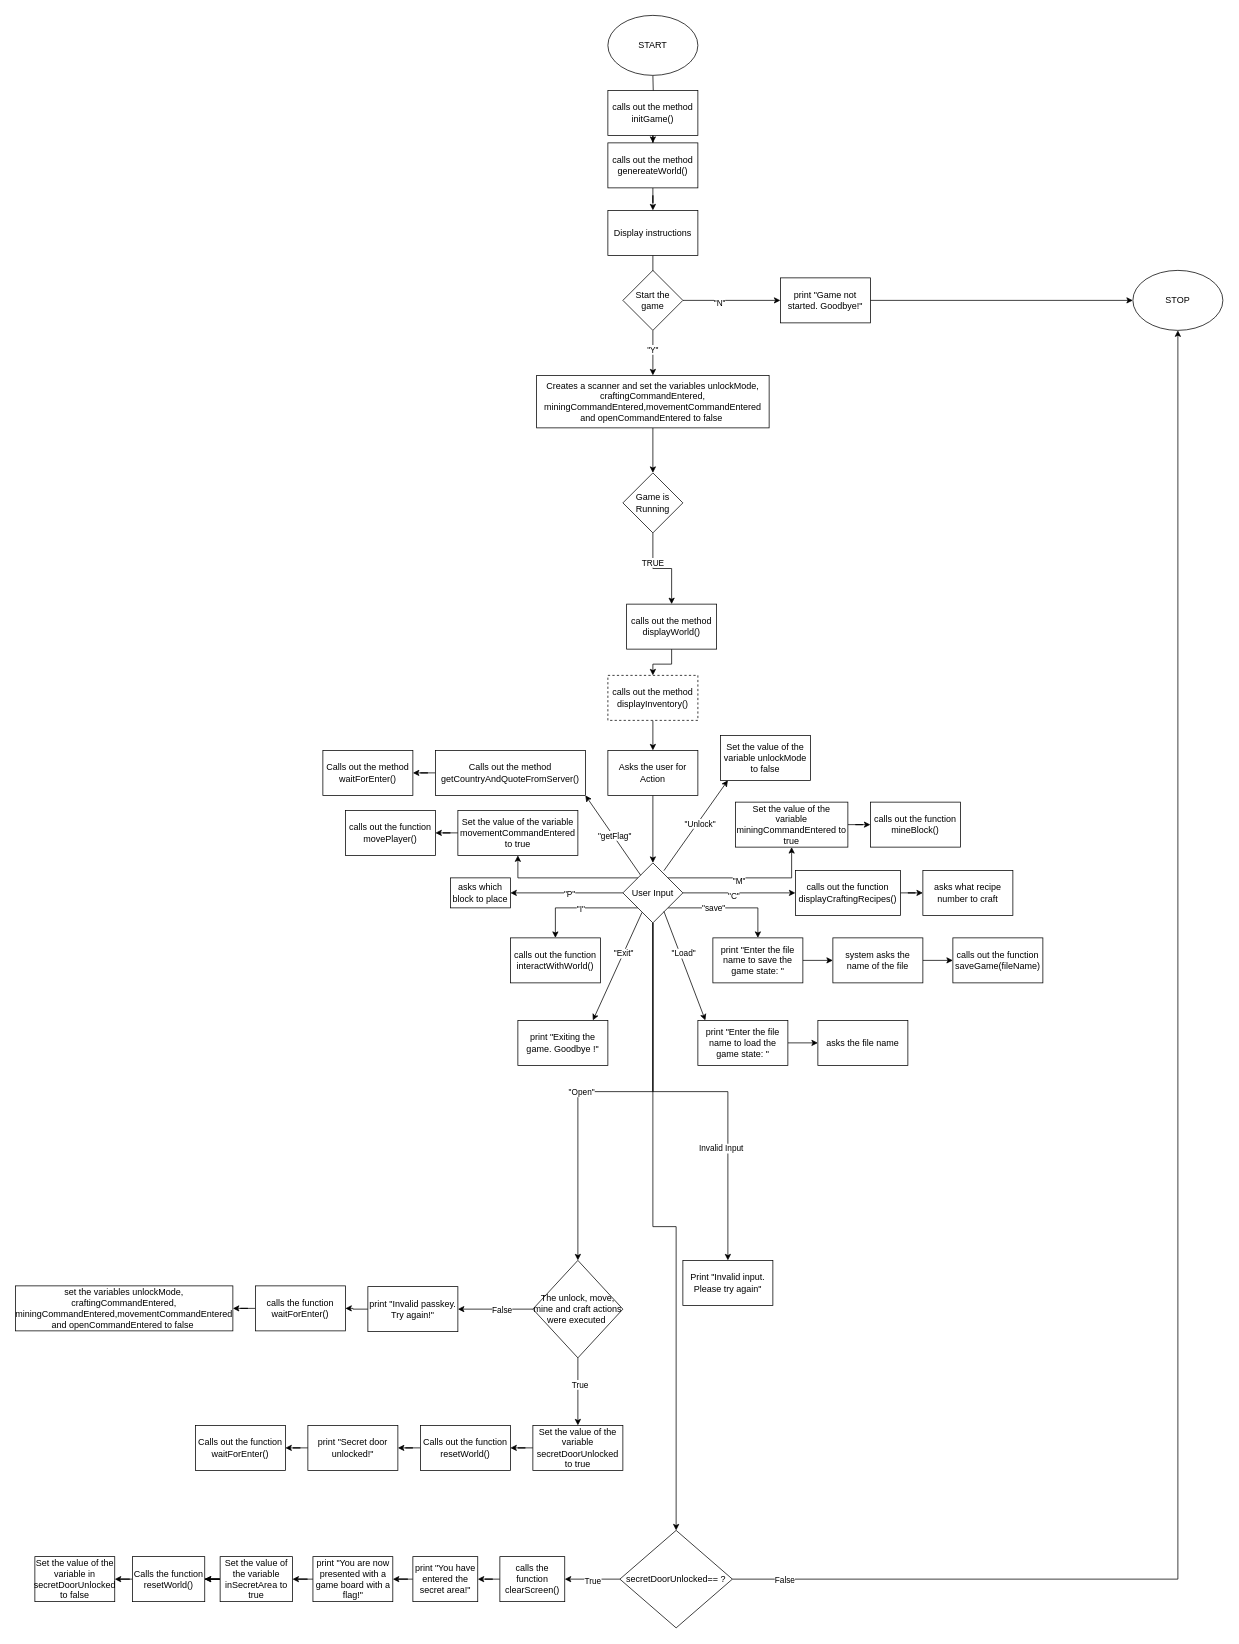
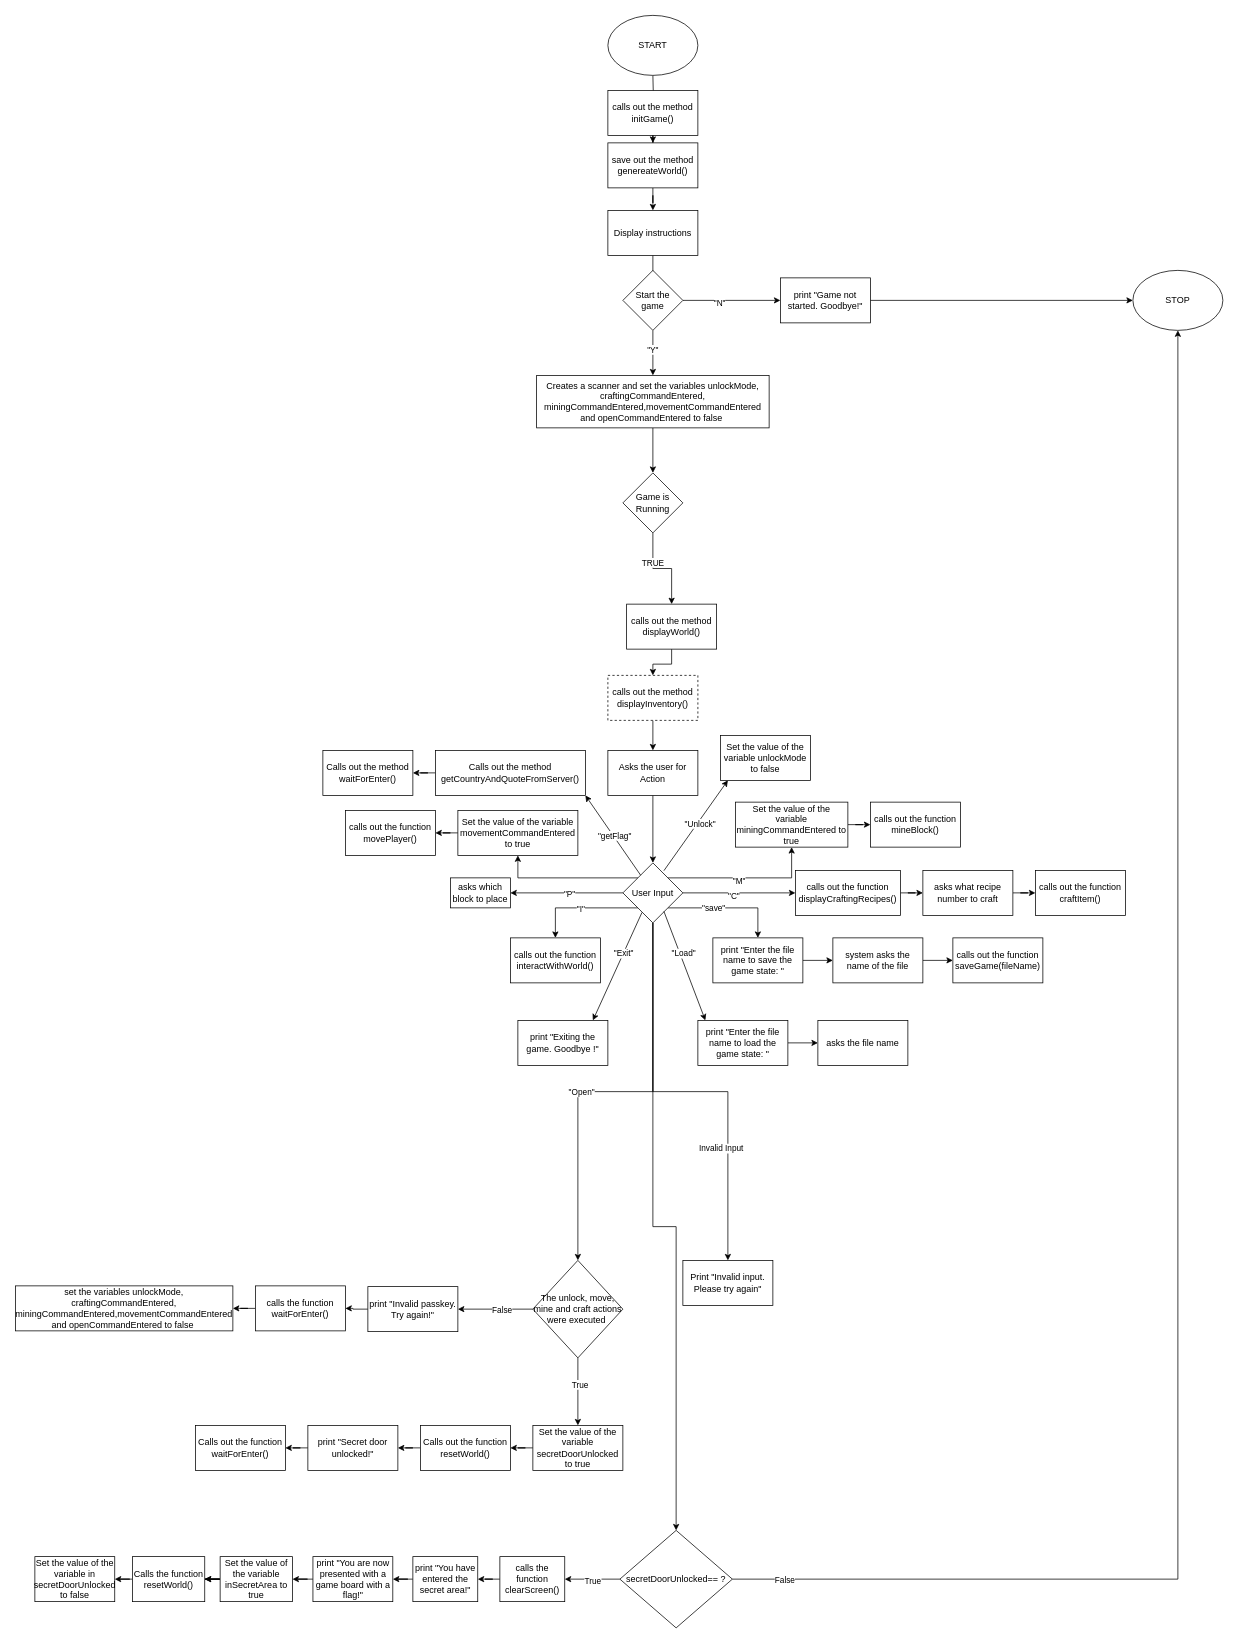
node "calls out the method genereateWorld()": label "calls out the method genereateWorld()" -> "save out the method genereateWorld()"
edge "asks what recipe number to craft" -> "calls out the function craftItem()": added
node "calls out the function craftItem()": added
